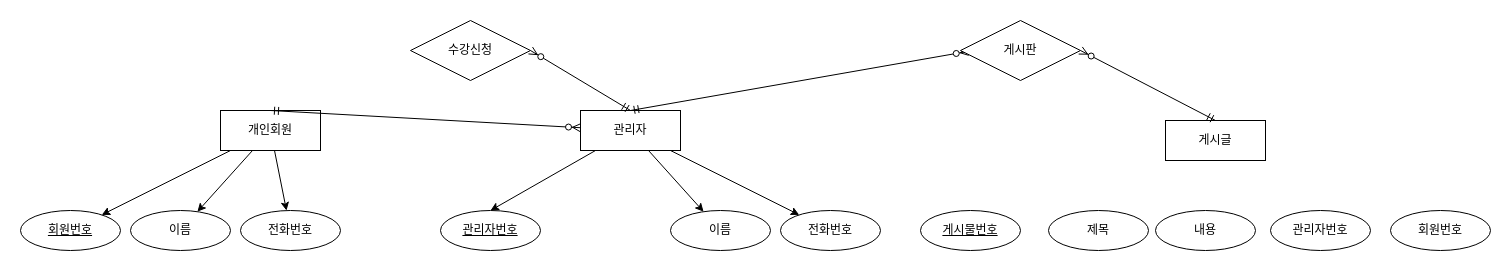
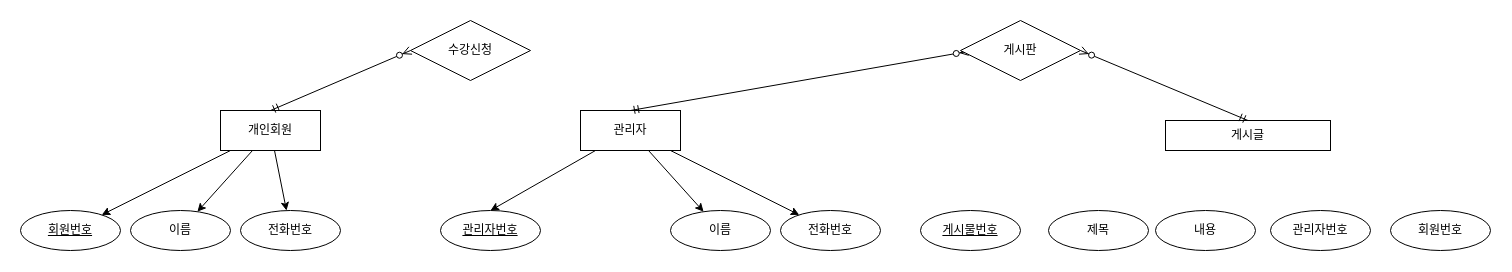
edge "수강신청" -- "관리자": removed
edge "개인회원" -- "관리자": now "개인회원" -- "수강신청"
node "게시글": size 100x40 -> 165x30
